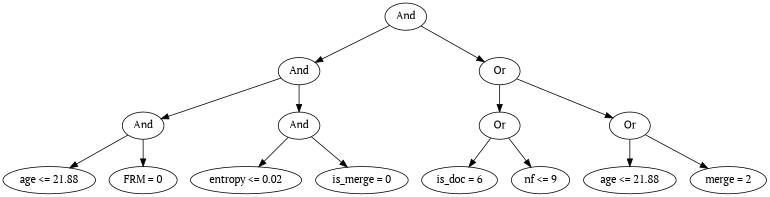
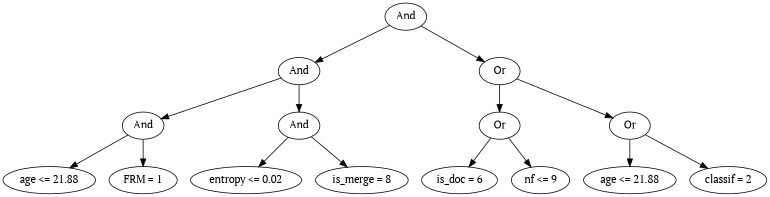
node "FRM = 0": label "FRM = 0" -> "FRM = 1"
node "is_merge = 0": label "is_merge = 0" -> "is_merge = 8"
node "merge = 2": label "merge = 2" -> "classif = 2"
